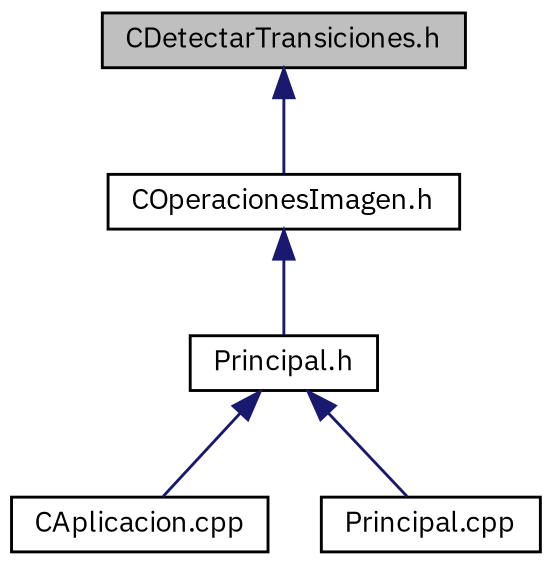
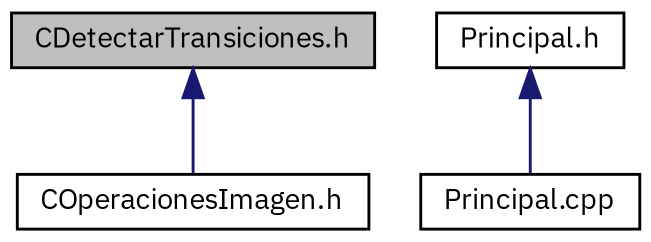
edge "Principal.h" -> "COperacionesImagen.h": removed
node "CAplicacion.cpp": removed
